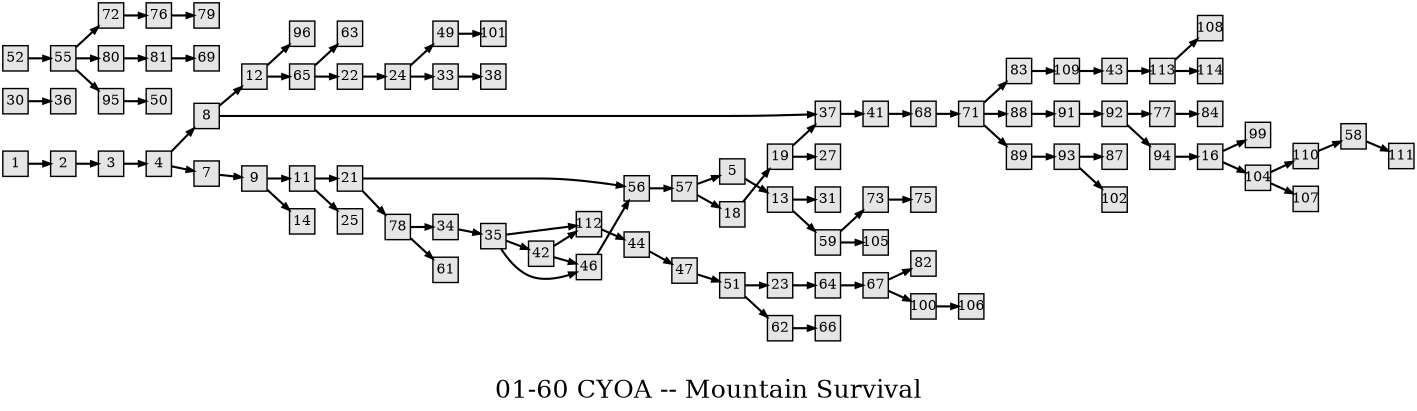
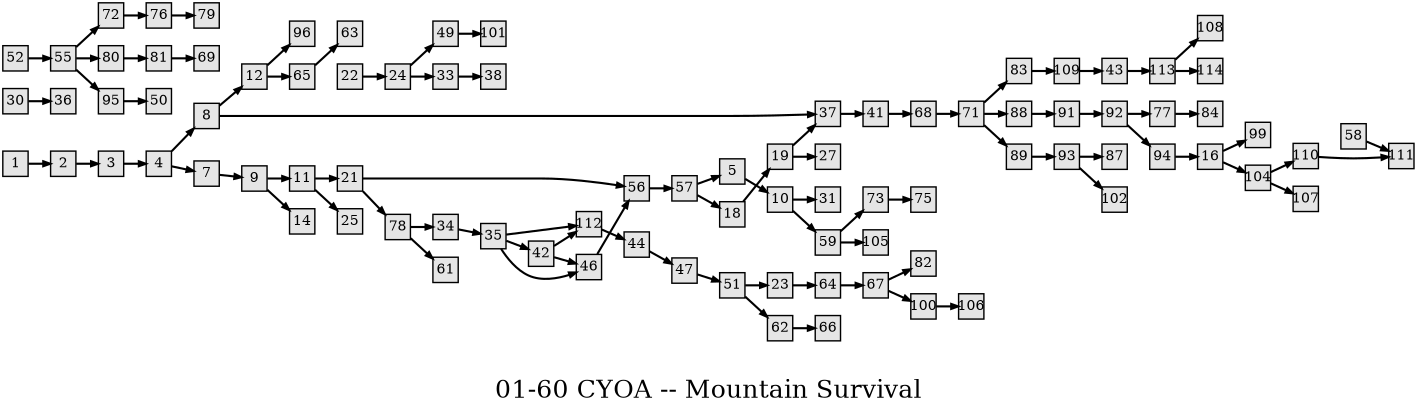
edge "65" -> "22": removed
edge "110" -> "58": now "110" -> "111"
node "13": label "13" -> "10"
